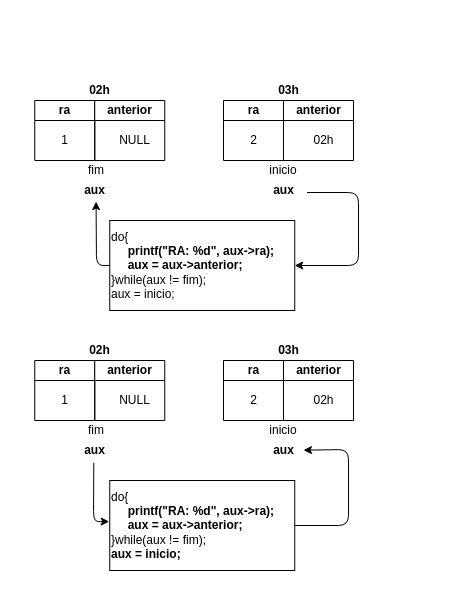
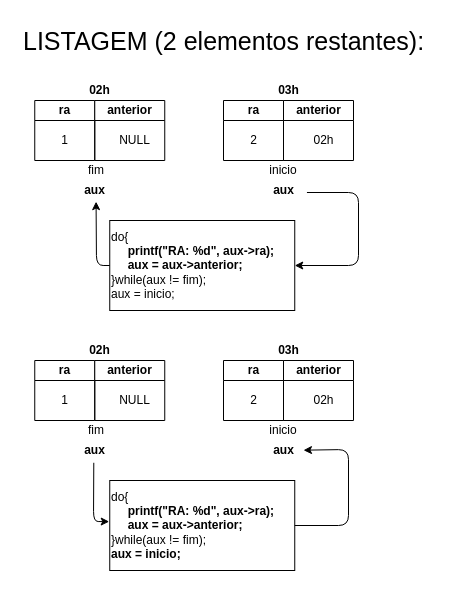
node "LISTAGEM (2 elementos restantes):": added
